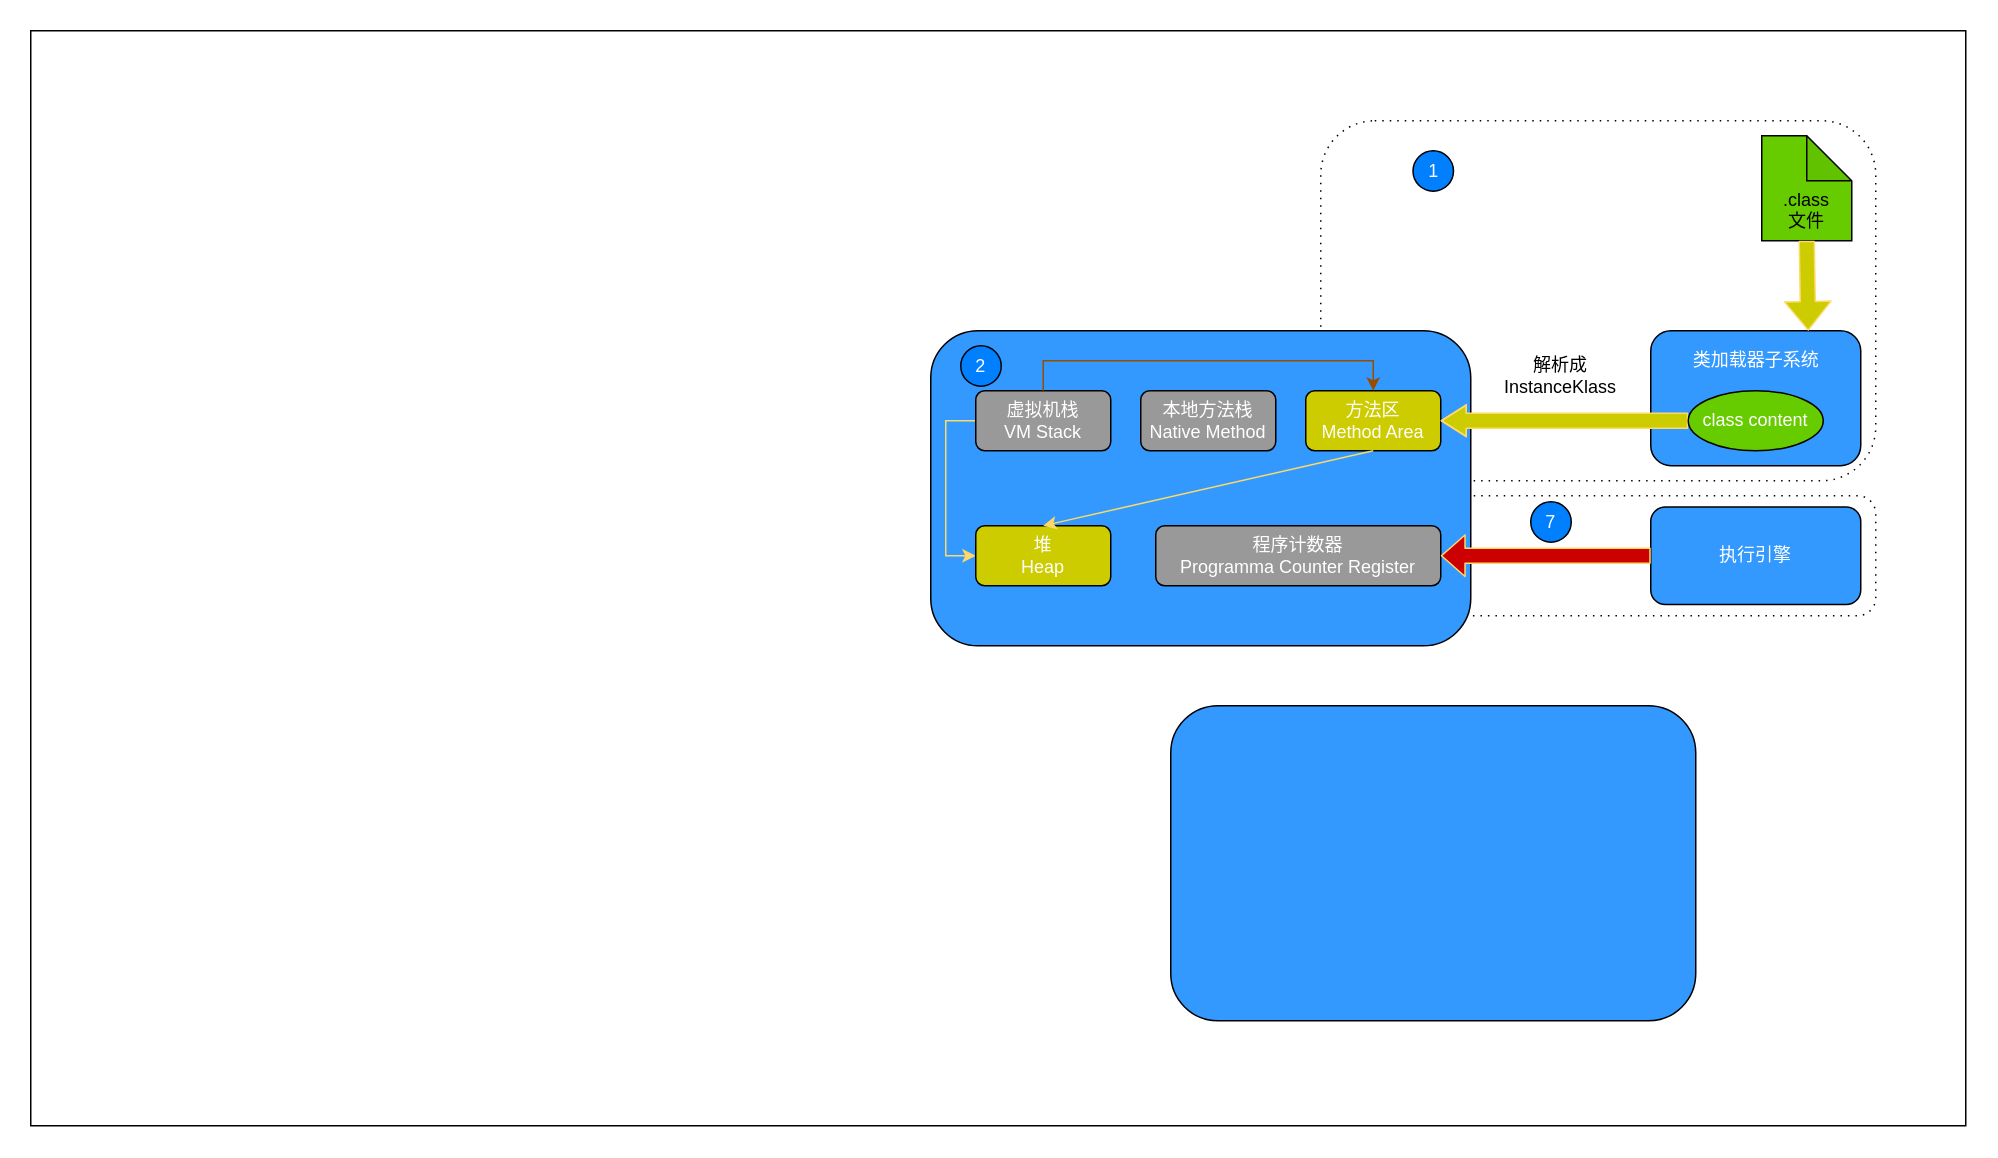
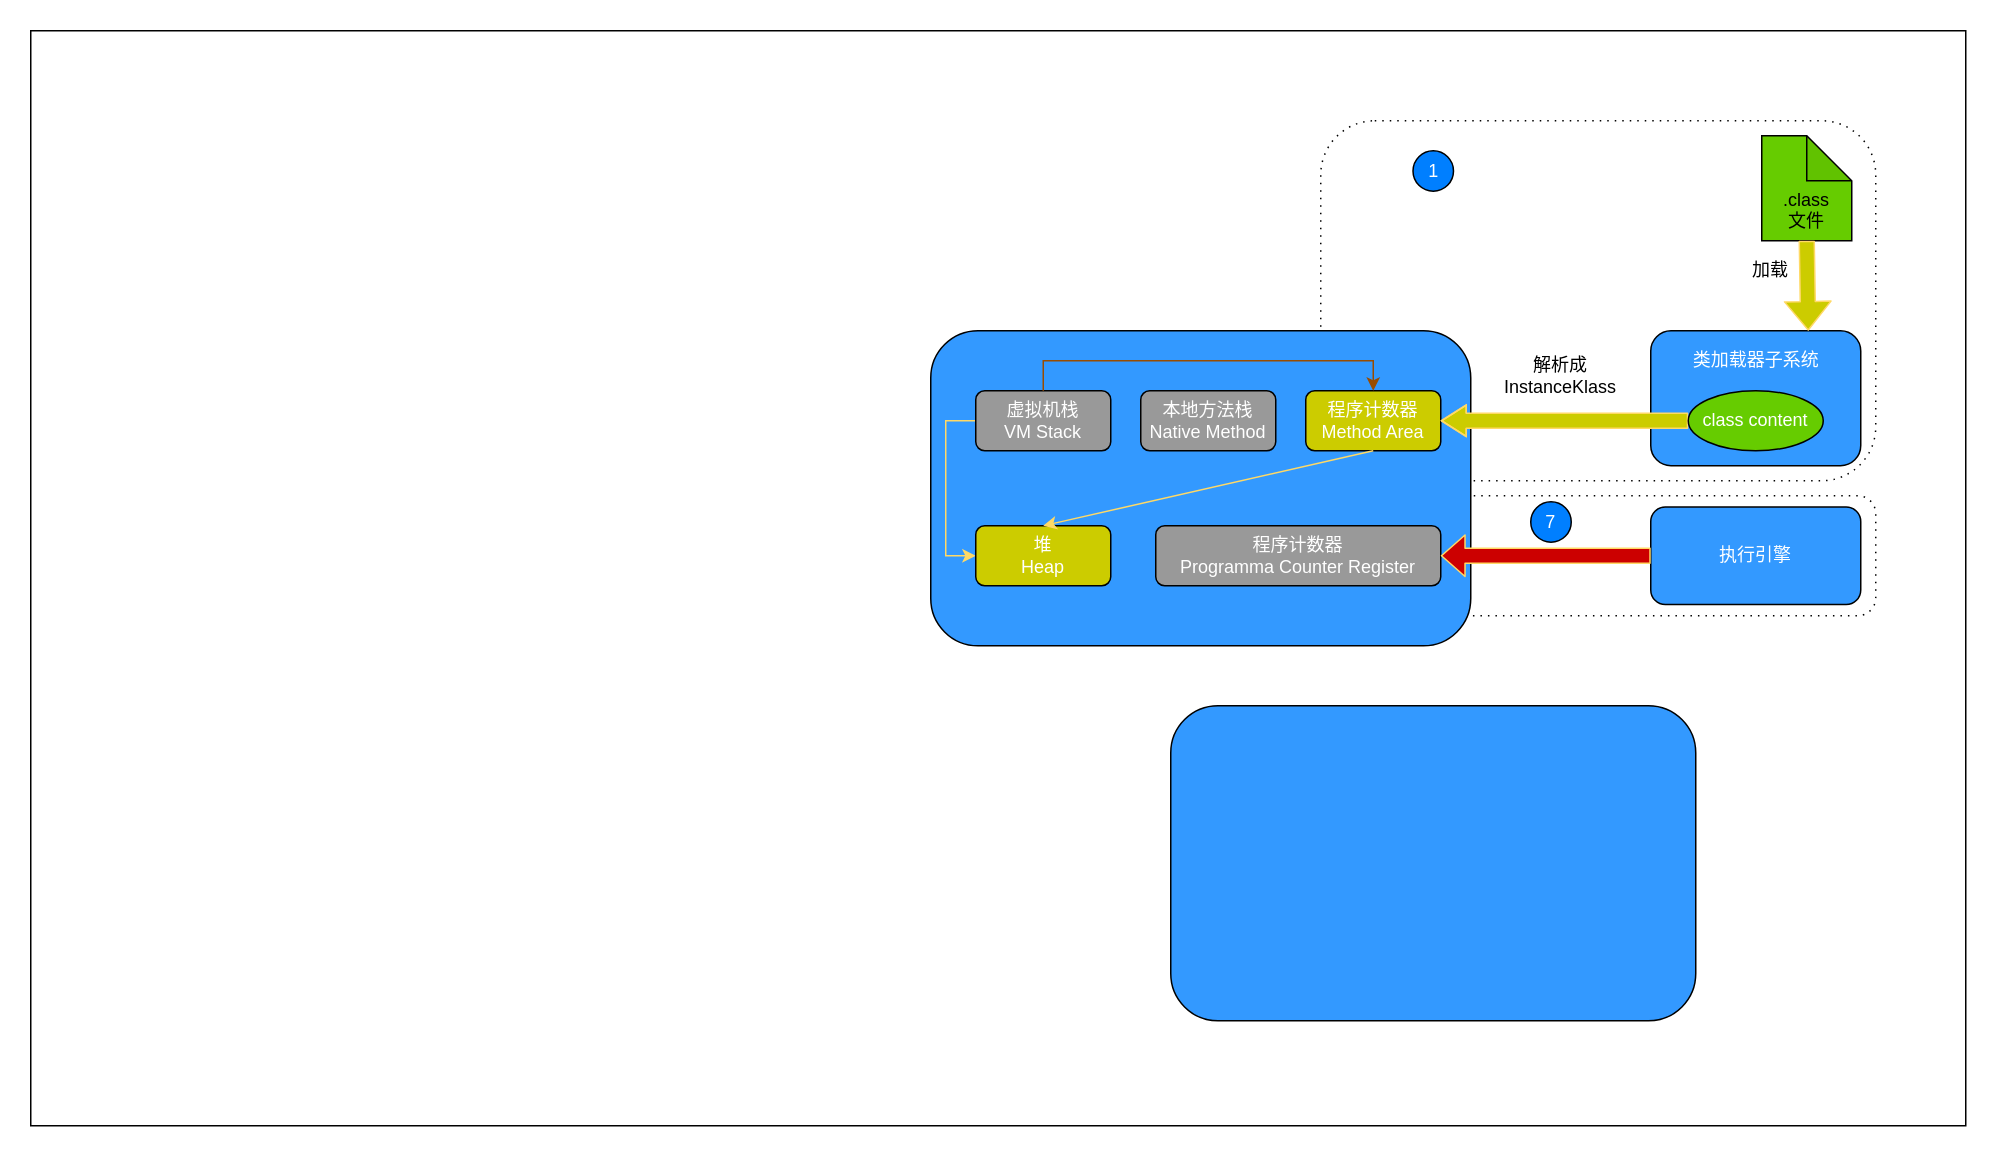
node "加载": added
node "2": removed
node "方法区 Method Area": label "方法区 Method Area" -> "程序计数器 Method Area"
